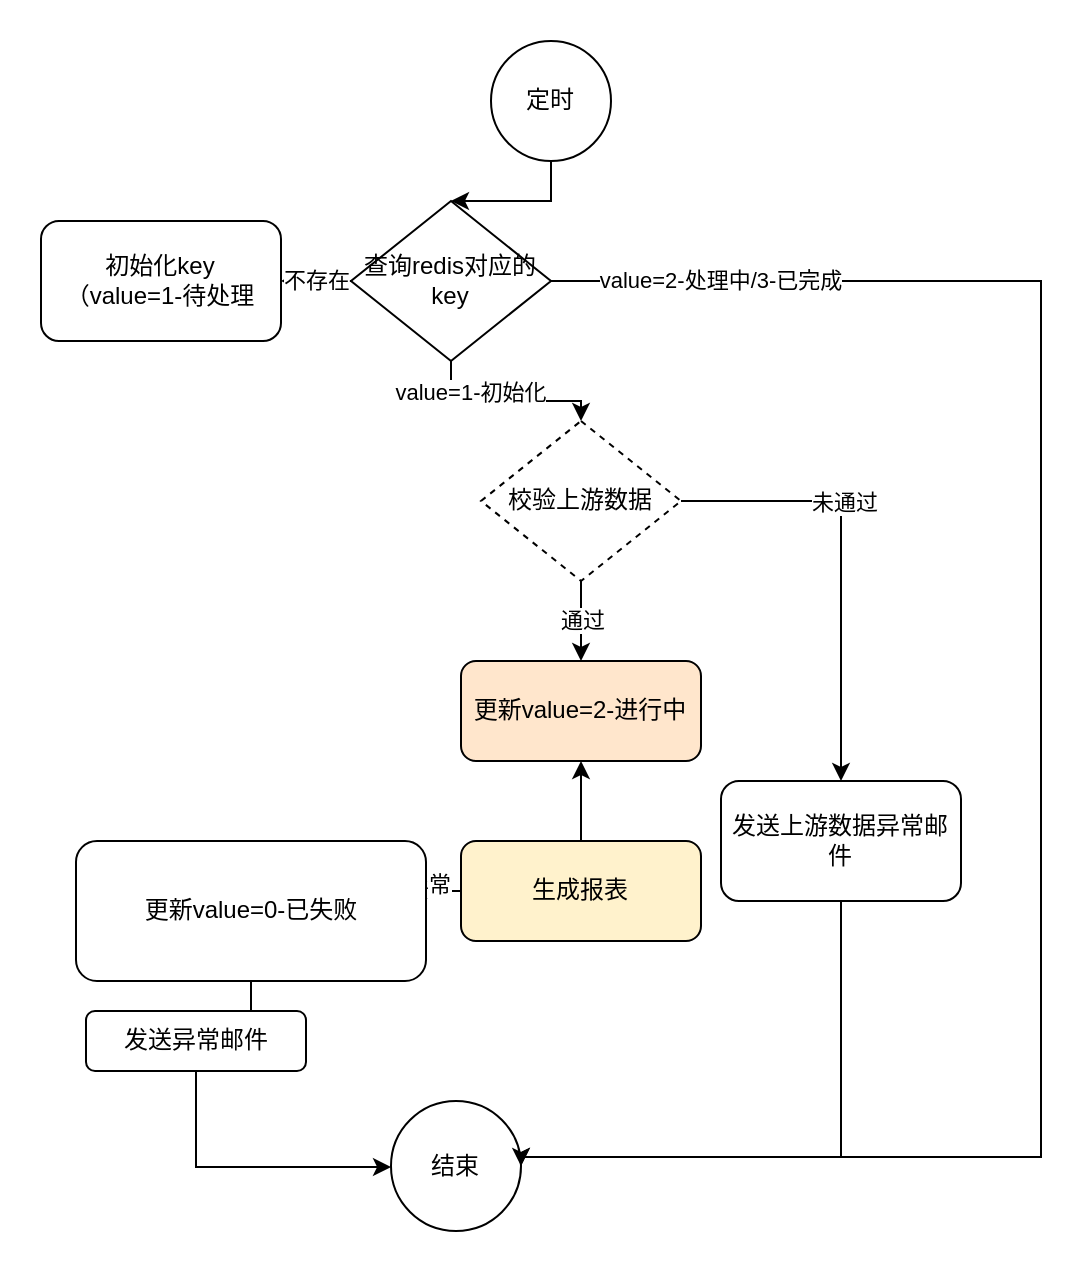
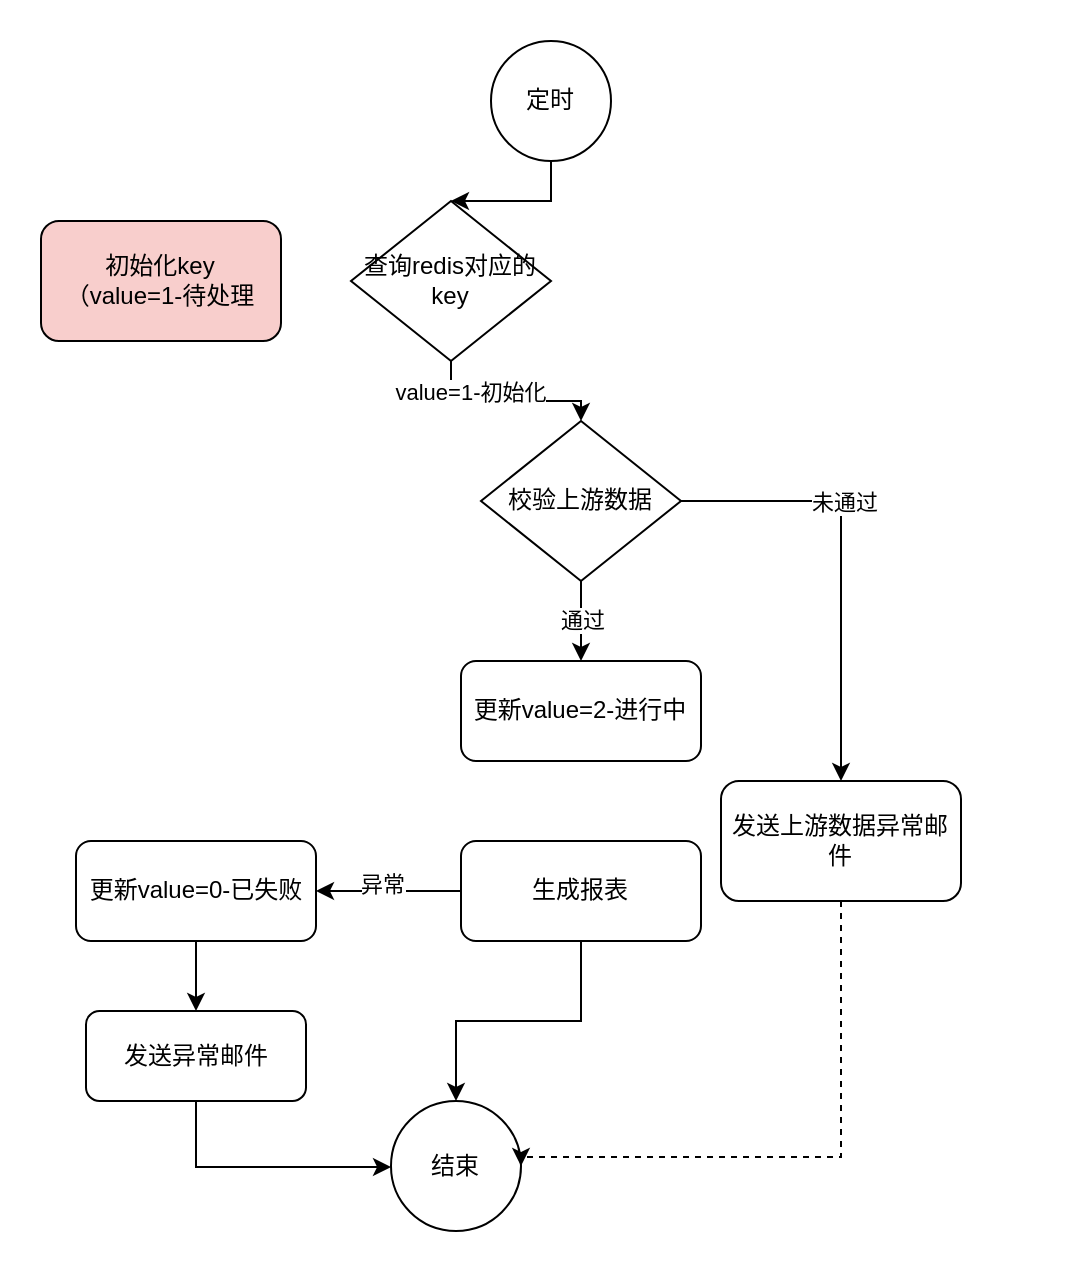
node "初始化key （value=1-待处理": fillcolor #ffffff -> #f8cecc
edge "查询redis对应的key" -> "初始化key （value=1-待处理": removed, label "不存在"
node "校验上游数据": style dashed -> solid
edge "查询redis对应的key" -> "结束": removed, label "value=2-处理中/3-已完成"
node "更新value=2-进行中": fillcolor #ffe6cc -> #ffffff
edge "生成报表" -> "更新value=2-进行中": now "生成报表" -> "结束"
node "生成报表": fillcolor #fff2cc -> #ffffff
node "更新value=0-已失败": size 350x140 -> 240x100
edge "发送上游数据异常邮件" -> "结束": style solid -> dashed
node "发送异常邮件": size 220x60 -> 220x90
